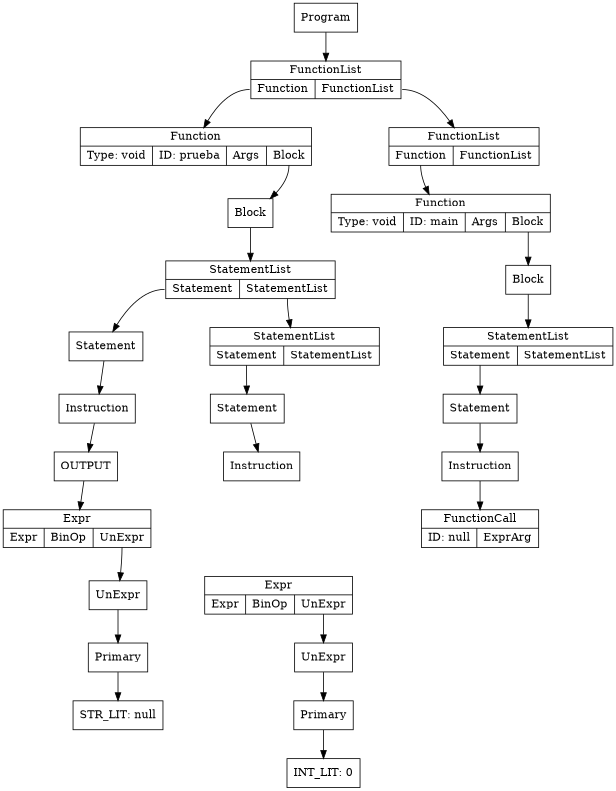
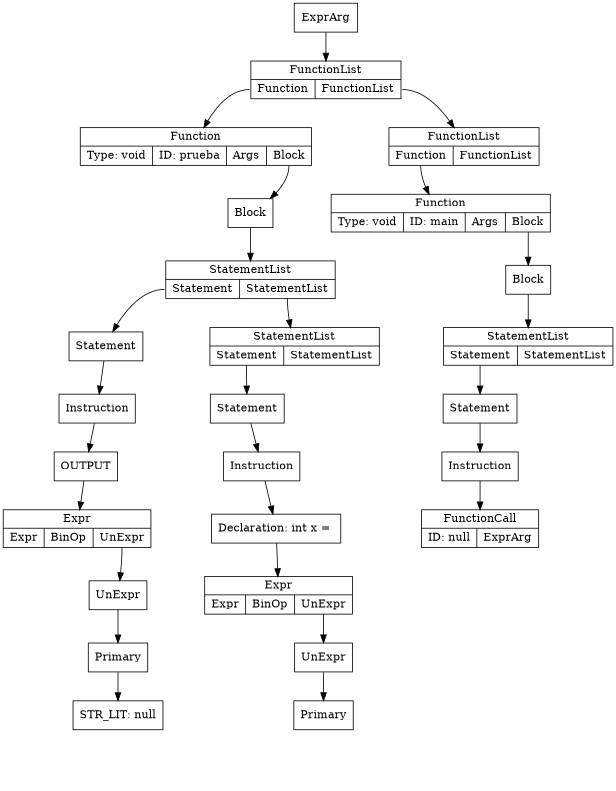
node "Program": label "Program" -> "ExprArg"
node "Declaration: int x =": added
node "INT_LIT: 0": removed
